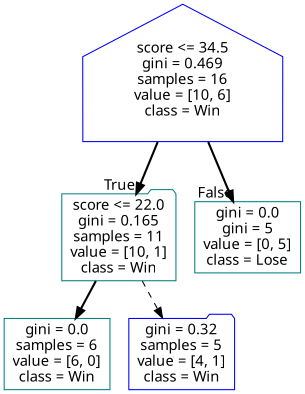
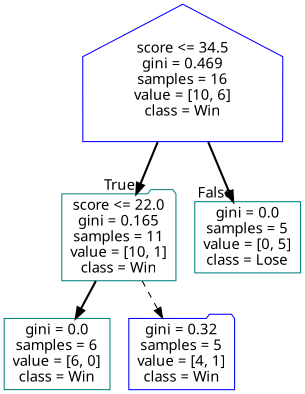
node "gini = 0.0 gini = 5 value = [0, 5] class = Lose": label "gini = 0.0 gini = 5 value = [0, 5] class = Lose" -> "gini = 0.0 samples = 5 value = [0, 5] class = Lose"
